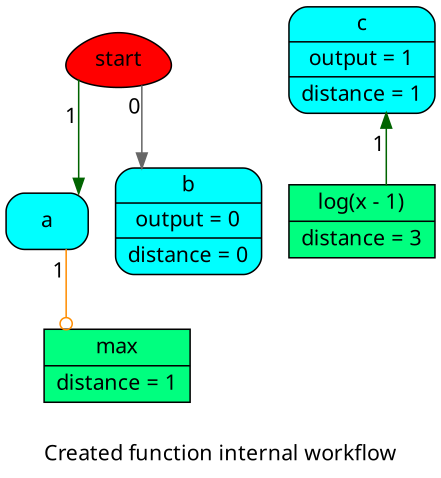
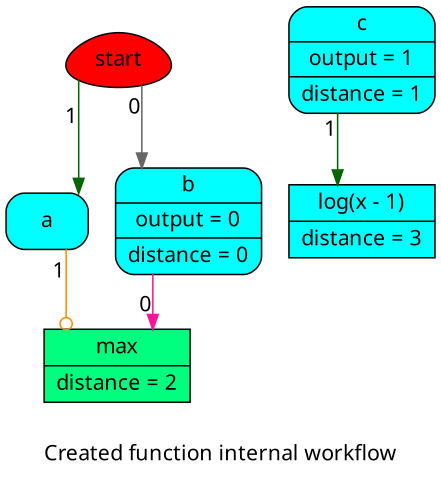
edge "log(x - 1)" -> "c": reversed
node "log(x - 1)": fillcolor springgreen -> cyan
edge "b" -> "max": added, label "0"
node "max": text "distance = 1" -> "distance = 2"
